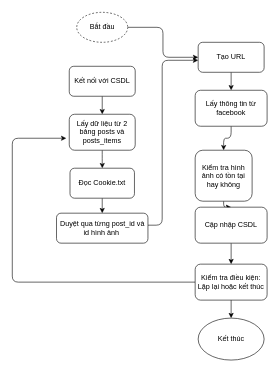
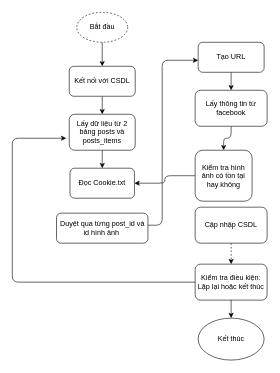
edge "Bắt đầu" -> "Tạo URL": now "Bắt đầu" -> "Kết nối với CSDL"
edge "Kiểm tra hình ảnh có tồn tại hay không" -> "Cập nhập CSDL": now "Kiểm tra hình ảnh có tồn tại hay không" -> "Đọc Cookie.txt"
edge "Đọc Cookie.txt" -> "Duyệt qua từng post_id và id hình ảnh": removed
edge "Cập nhập CSDL" -> "Kiểm tra điều kiện: Lặp lại hoặc kết thúc": style solid -> dashed
